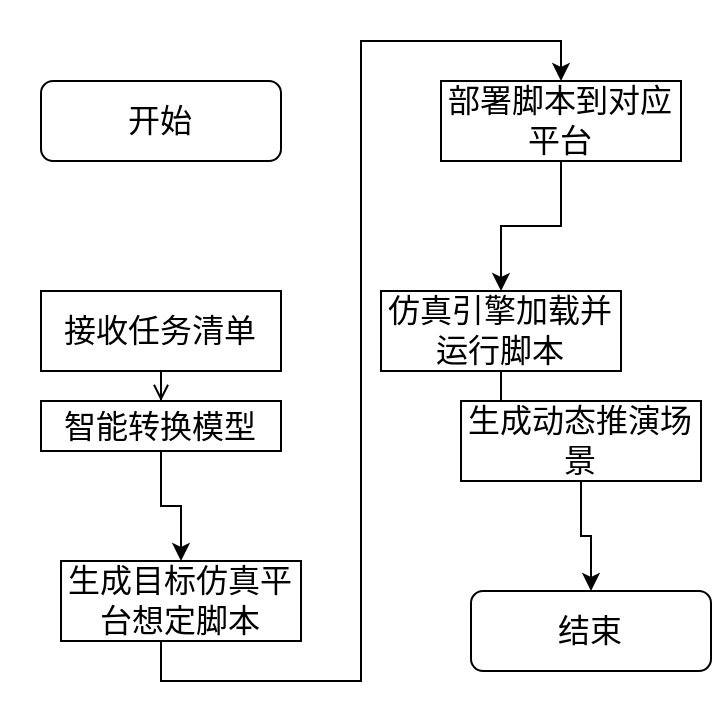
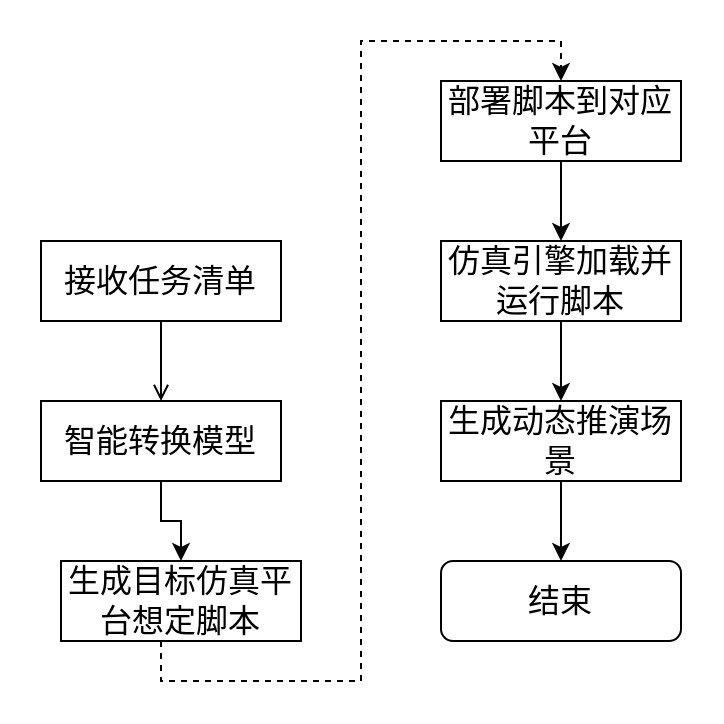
node "开始": removed
node "接收任务清单": moved (161, 331) -> (161, 281)
node "仿真引擎加载并运行脚本": moved (501, 331) -> (561, 281)
edge "生成目标仿真平台想定脚本" -> "部署脚本到对应平台": style solid -> dashed
node "智能转换模型": size 240x50 -> 240x80
node "生成动态推演场景": moved (581, 441) -> (561, 441)
node "结束": moved (591, 631) -> (561, 601)
